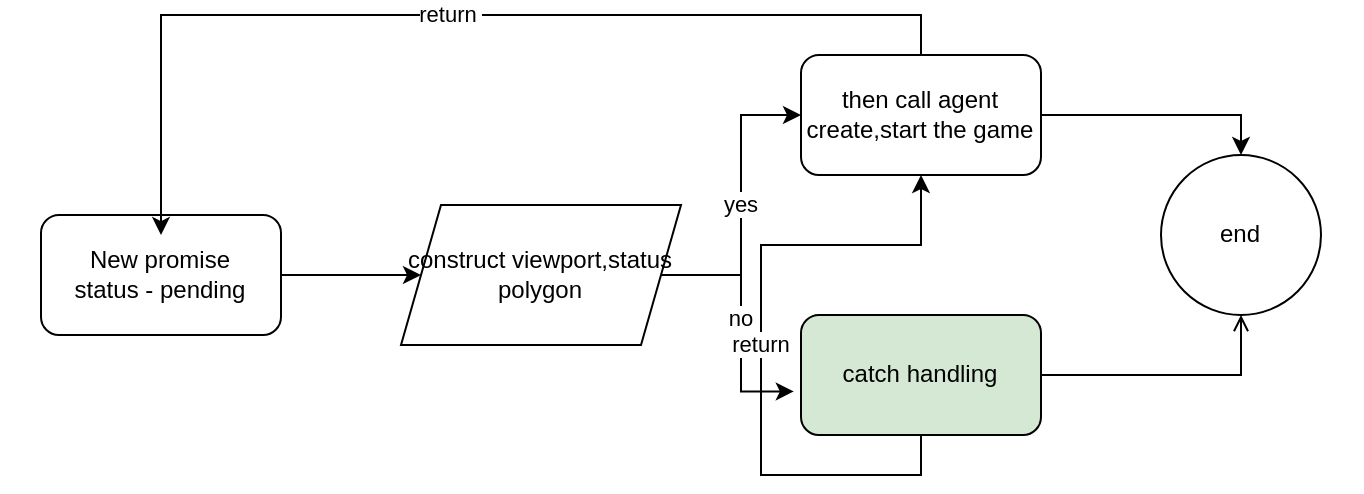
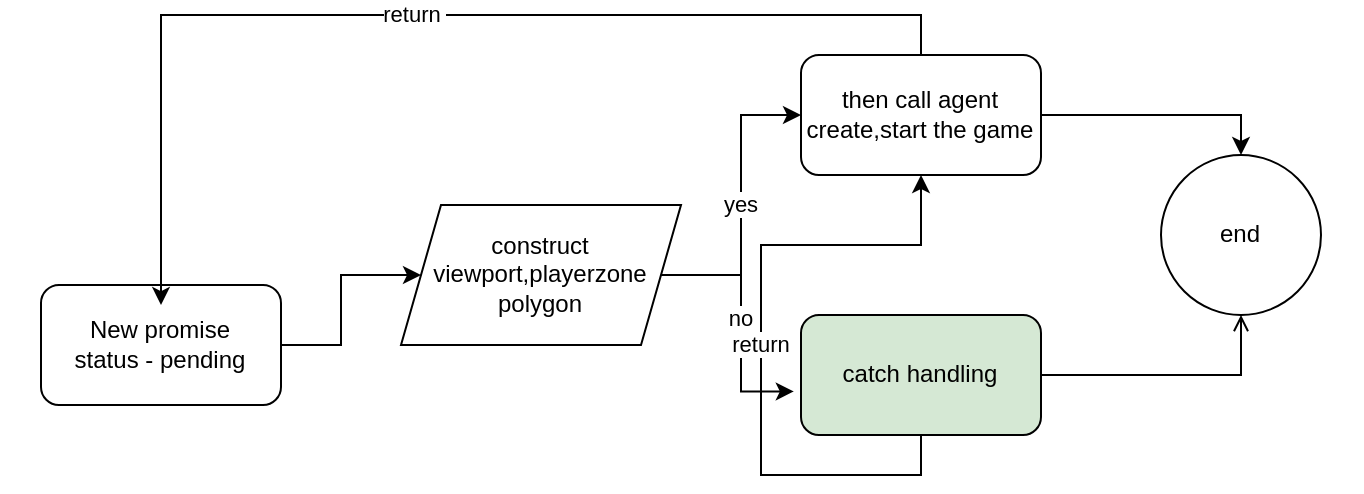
node "New promise status - pending": moved (161, 275) -> (161, 345)
node "construct viewport,status polygon": label "construct viewport,status polygon" -> "construct viewport,playerzone polygon"
